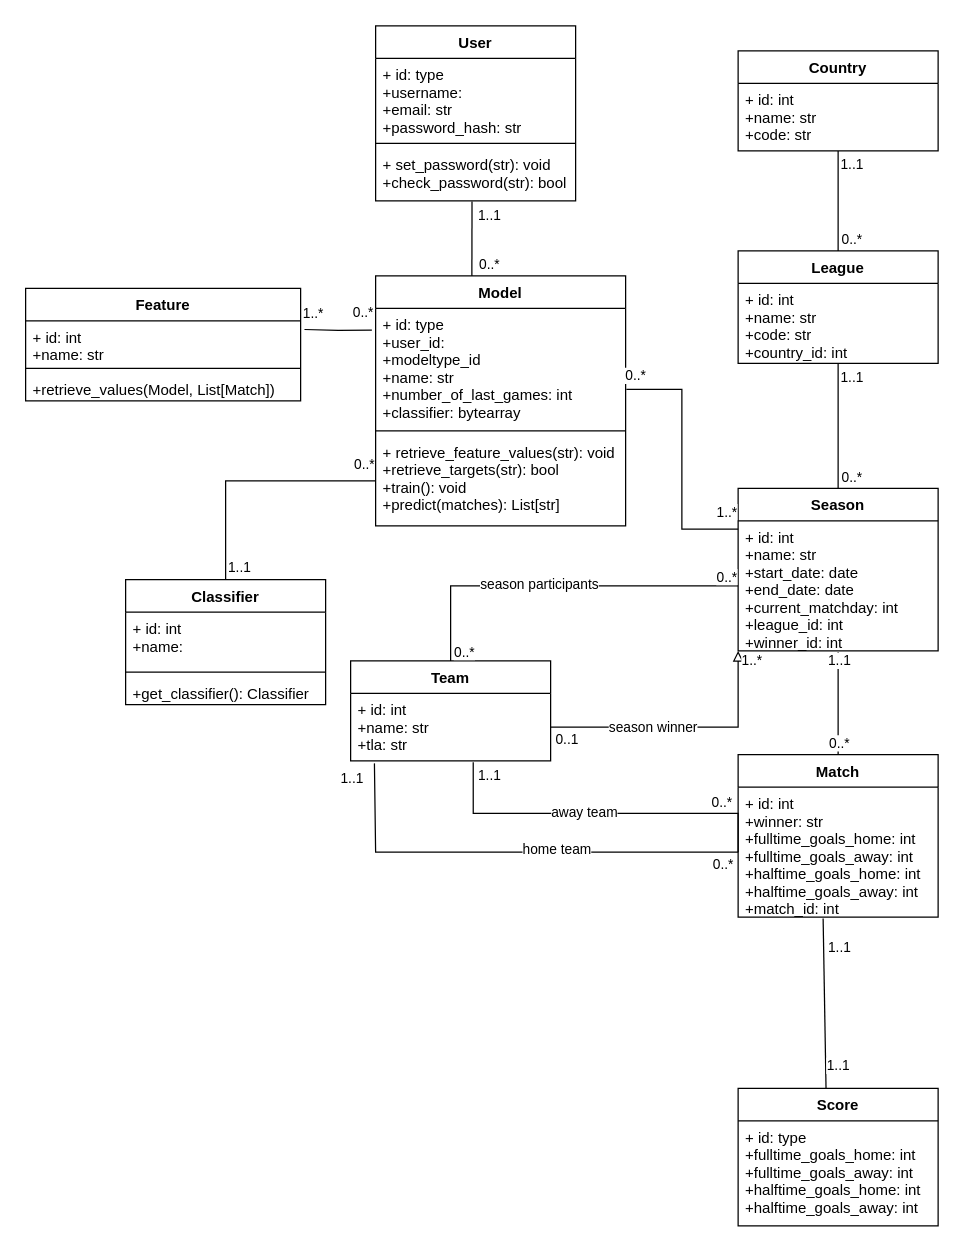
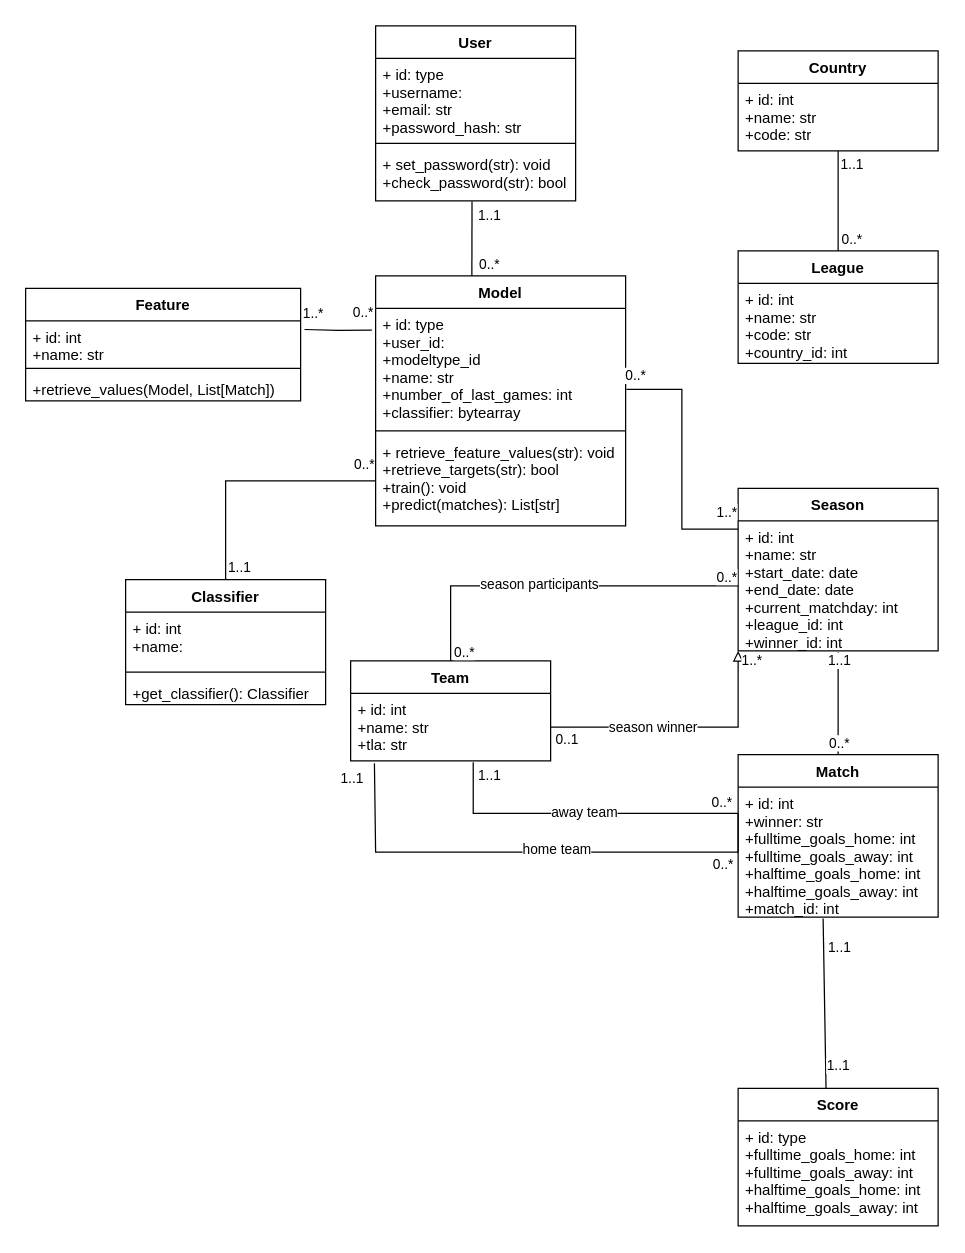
edge "League" -- "Season": removed, labels "1..1", "0..*"
